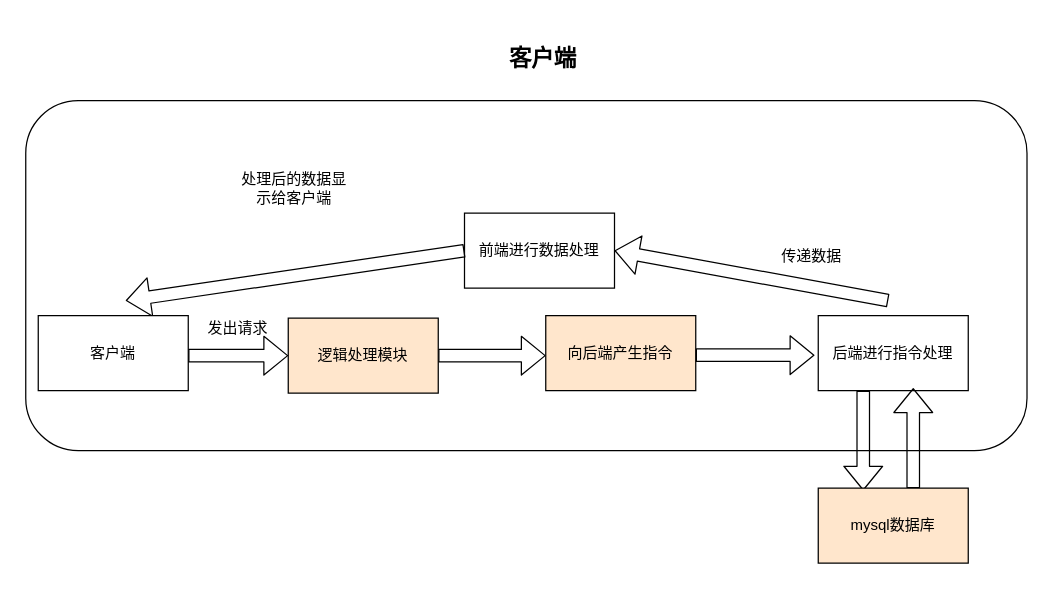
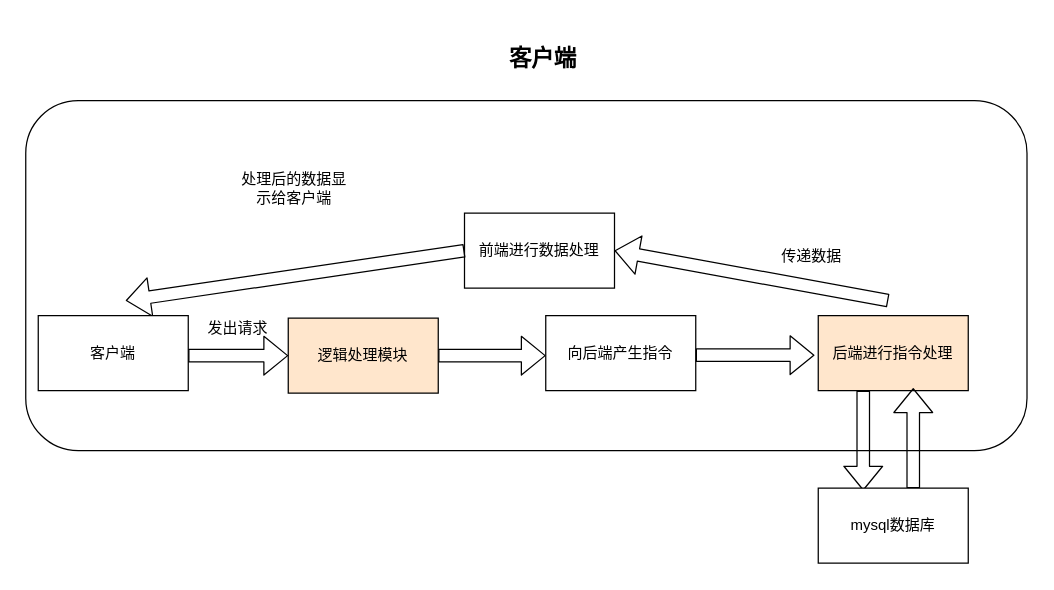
node "向后端产生指令": fillcolor #ffe6cc -> #ffffff
node "后端进行指令处理": fillcolor #ffffff -> #ffe6cc
node "mysql数据库": fillcolor #ffe6cc -> #ffffff
